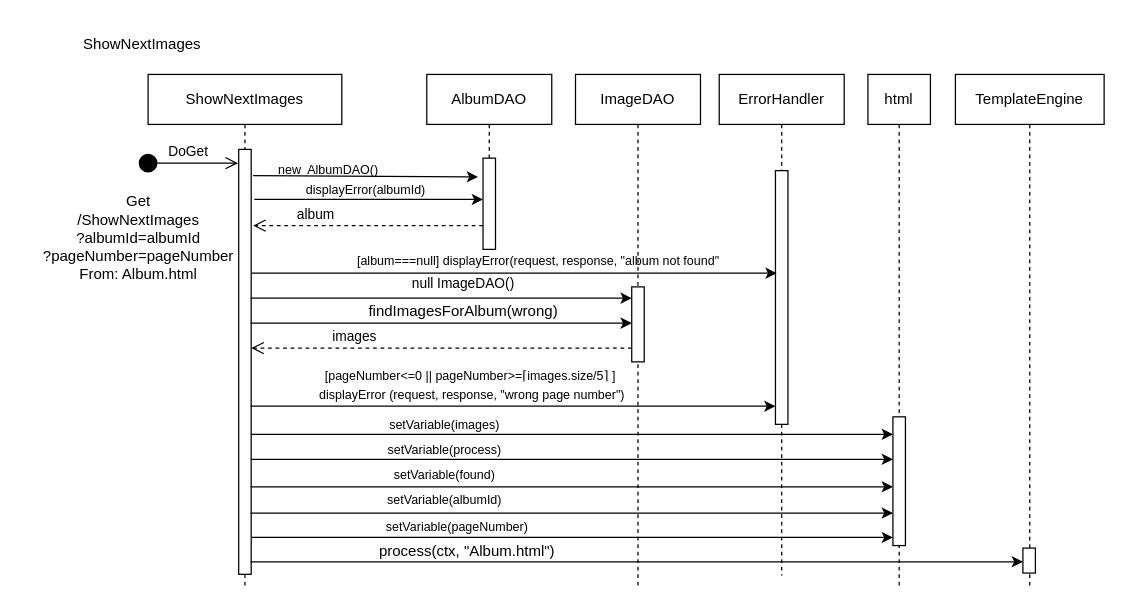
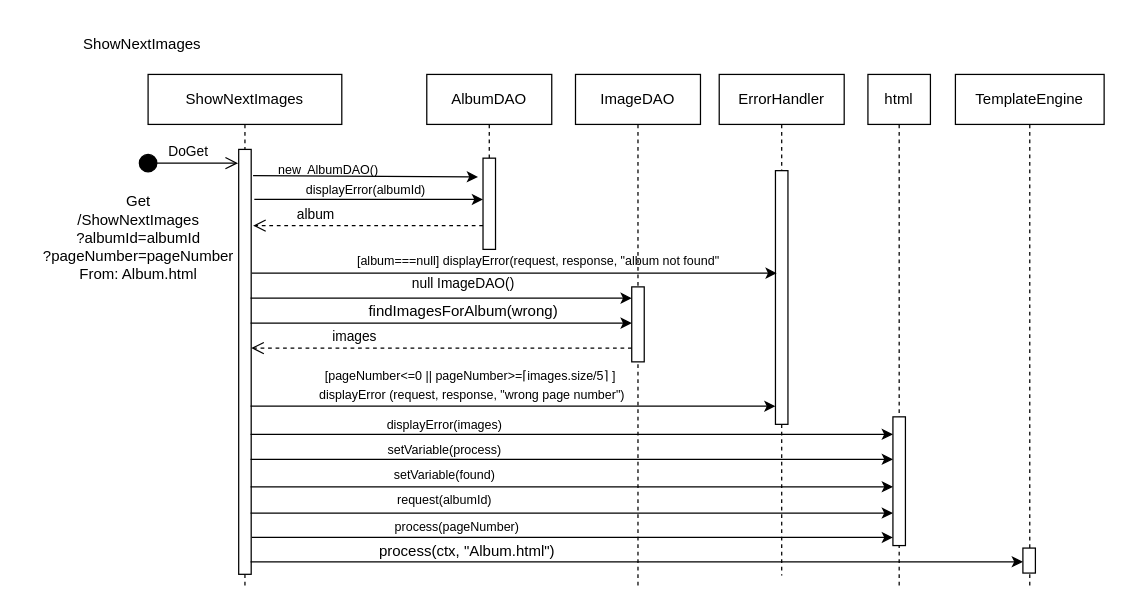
node "setVariable(images)": label "setVariable(images)" -> "displayError(images)"
node "setVariable(albumId)": label "setVariable(albumId)" -> "request(albumId)"
node "setVariable(pageNumber)": label "setVariable(pageNumber)" -> "process(pageNumber)"
